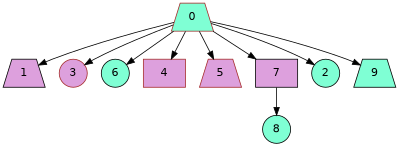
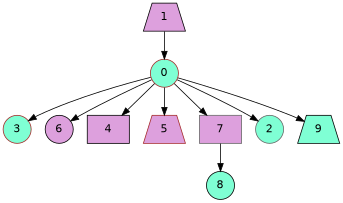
node "0": shape trapezium -> circle
edge "0" -> "1": reversed
node "3": fillcolor plum -> aquamarine
node "6": fillcolor aquamarine -> plum
node "4": color brown -> black
node "7": color black -> gray40
node "2": color black -> gray40
